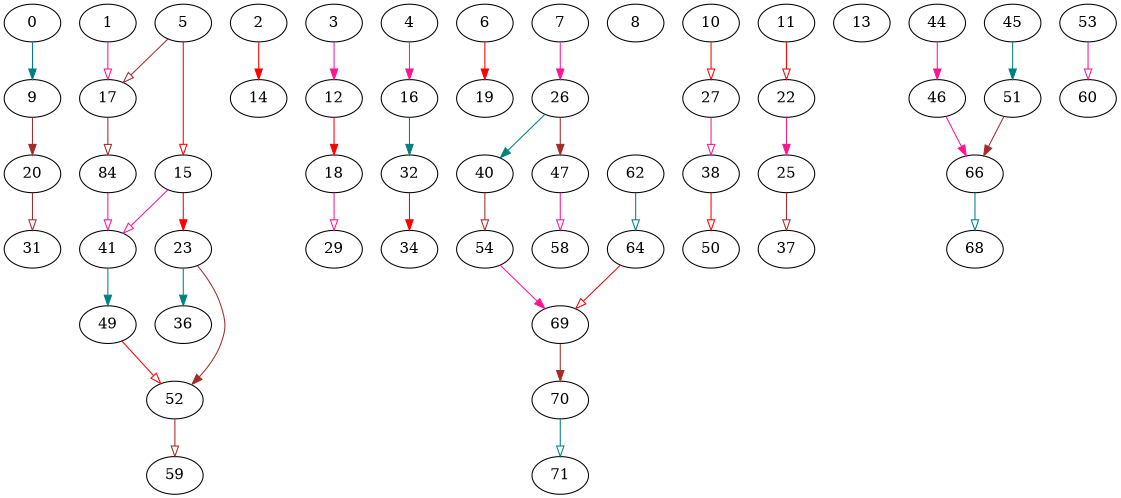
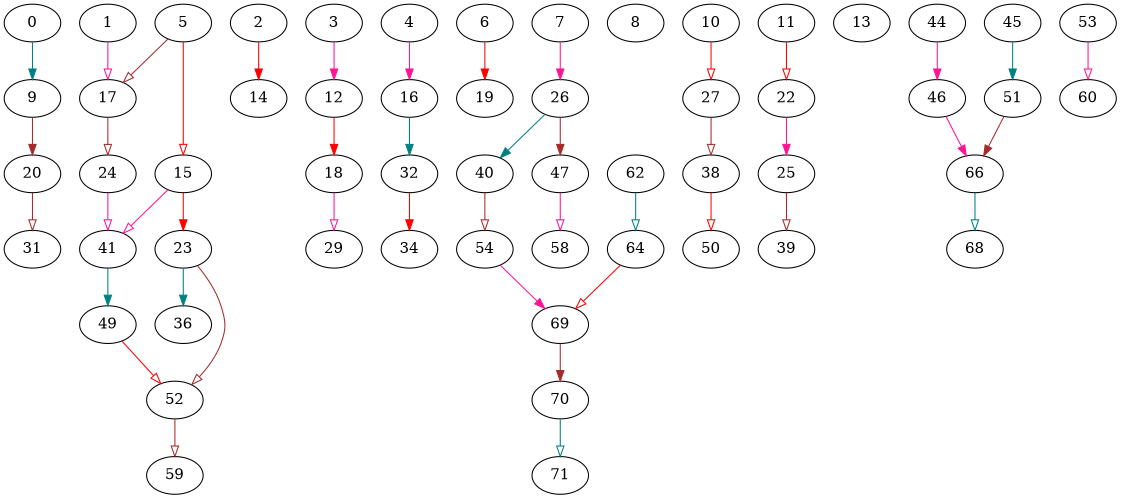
edge "27" -> "38": color deeppink -> brown
node "84": label "84" -> "24"
node "37": label "37" -> "39"
edge "23" -> "52": arrowhead normal -> onormal
